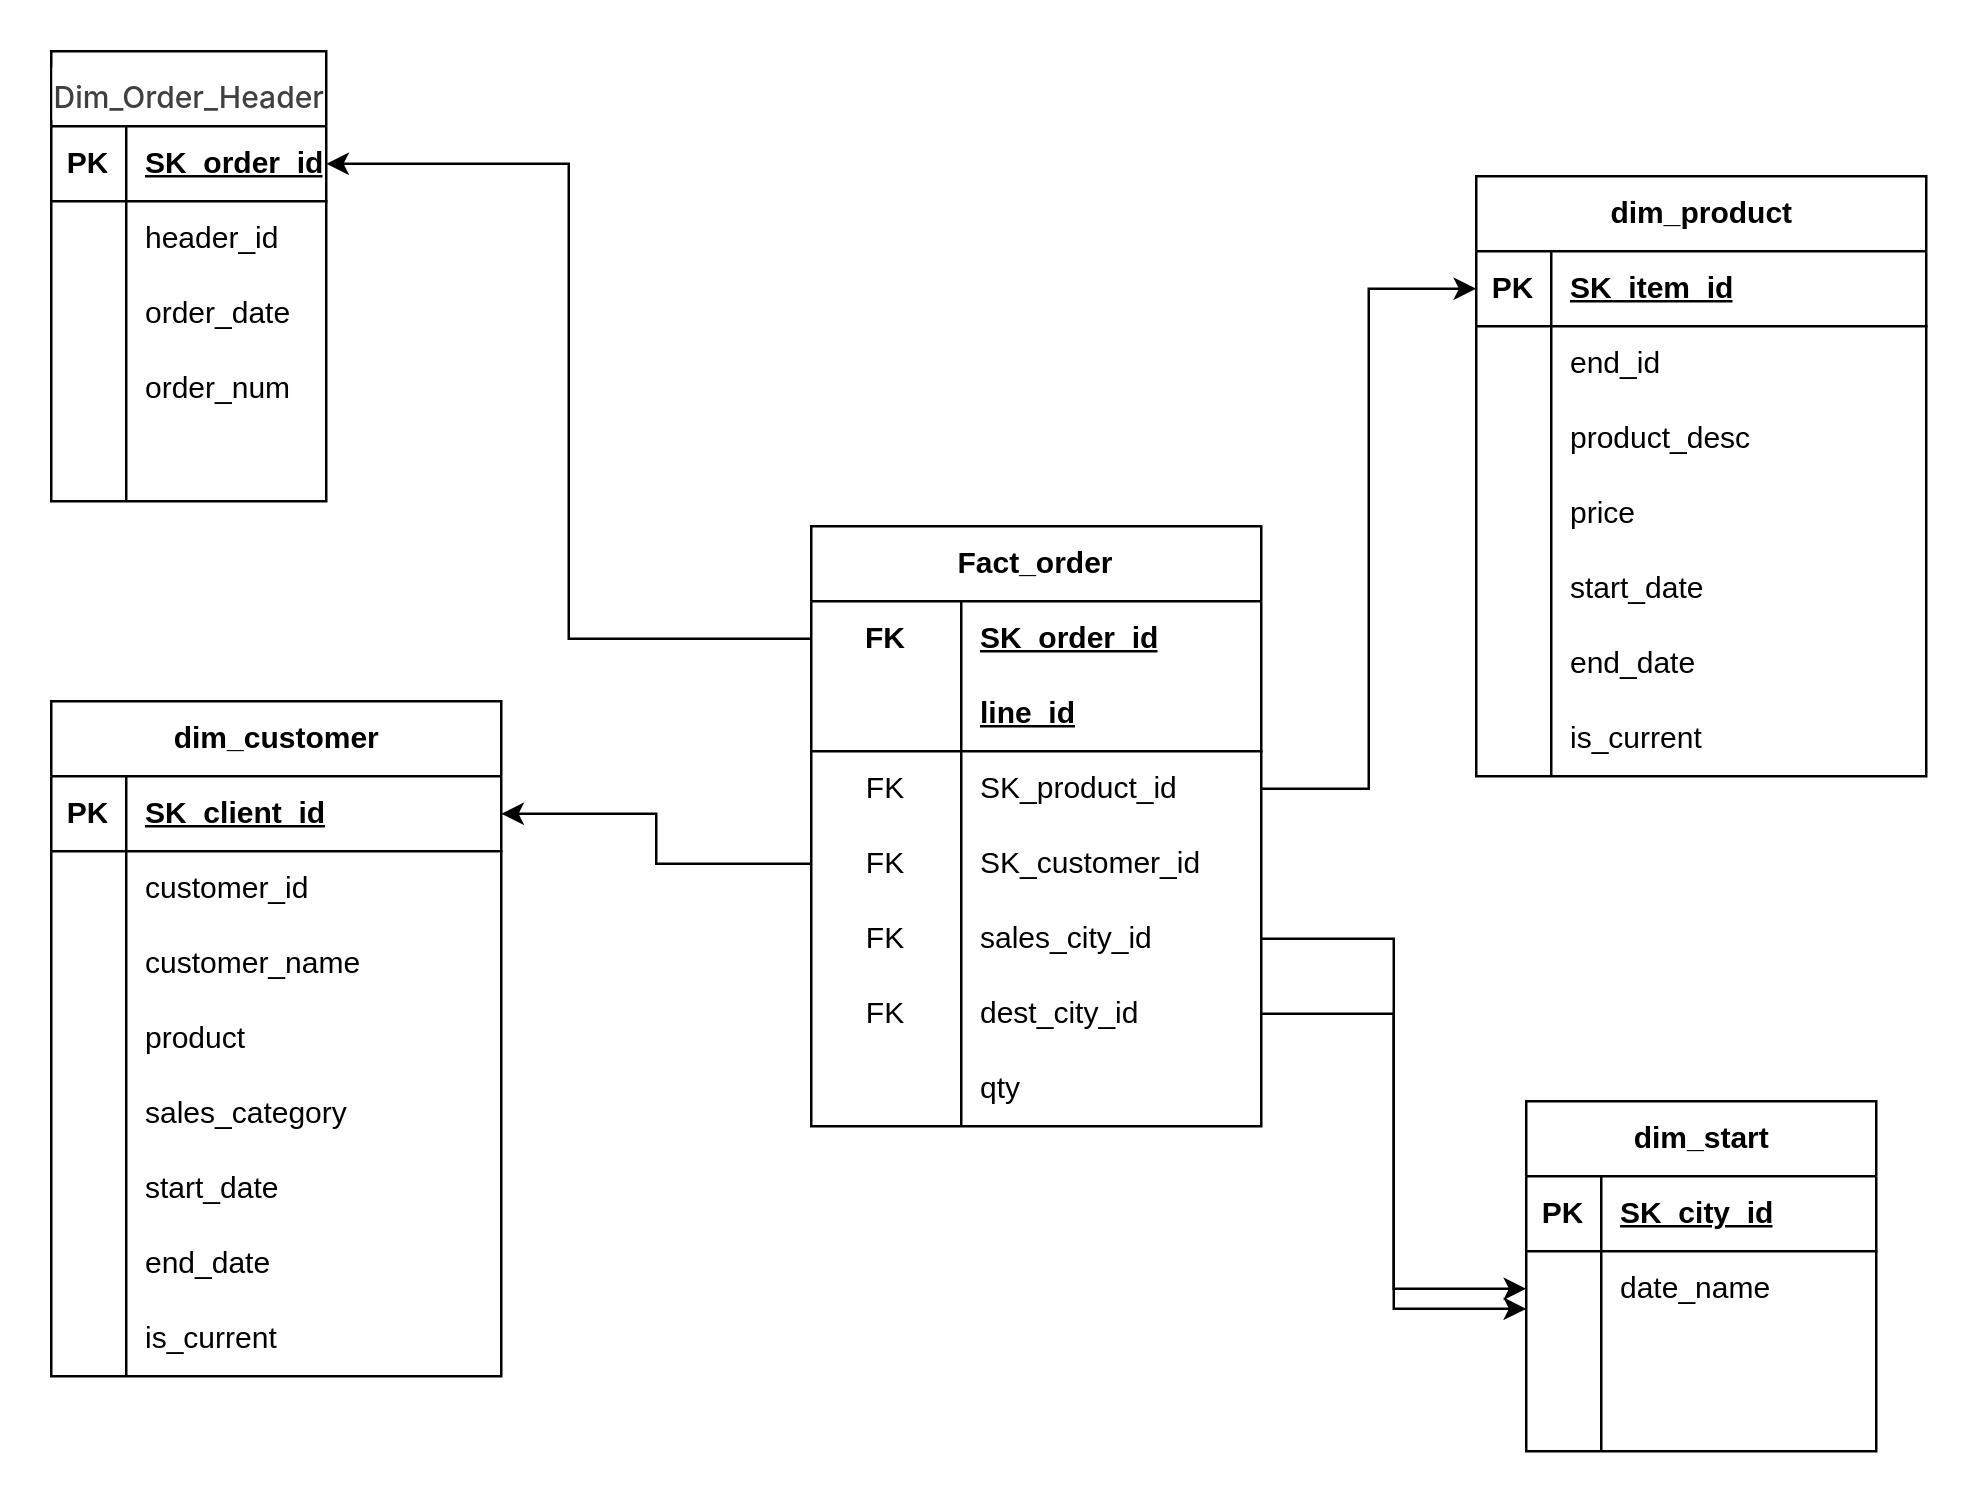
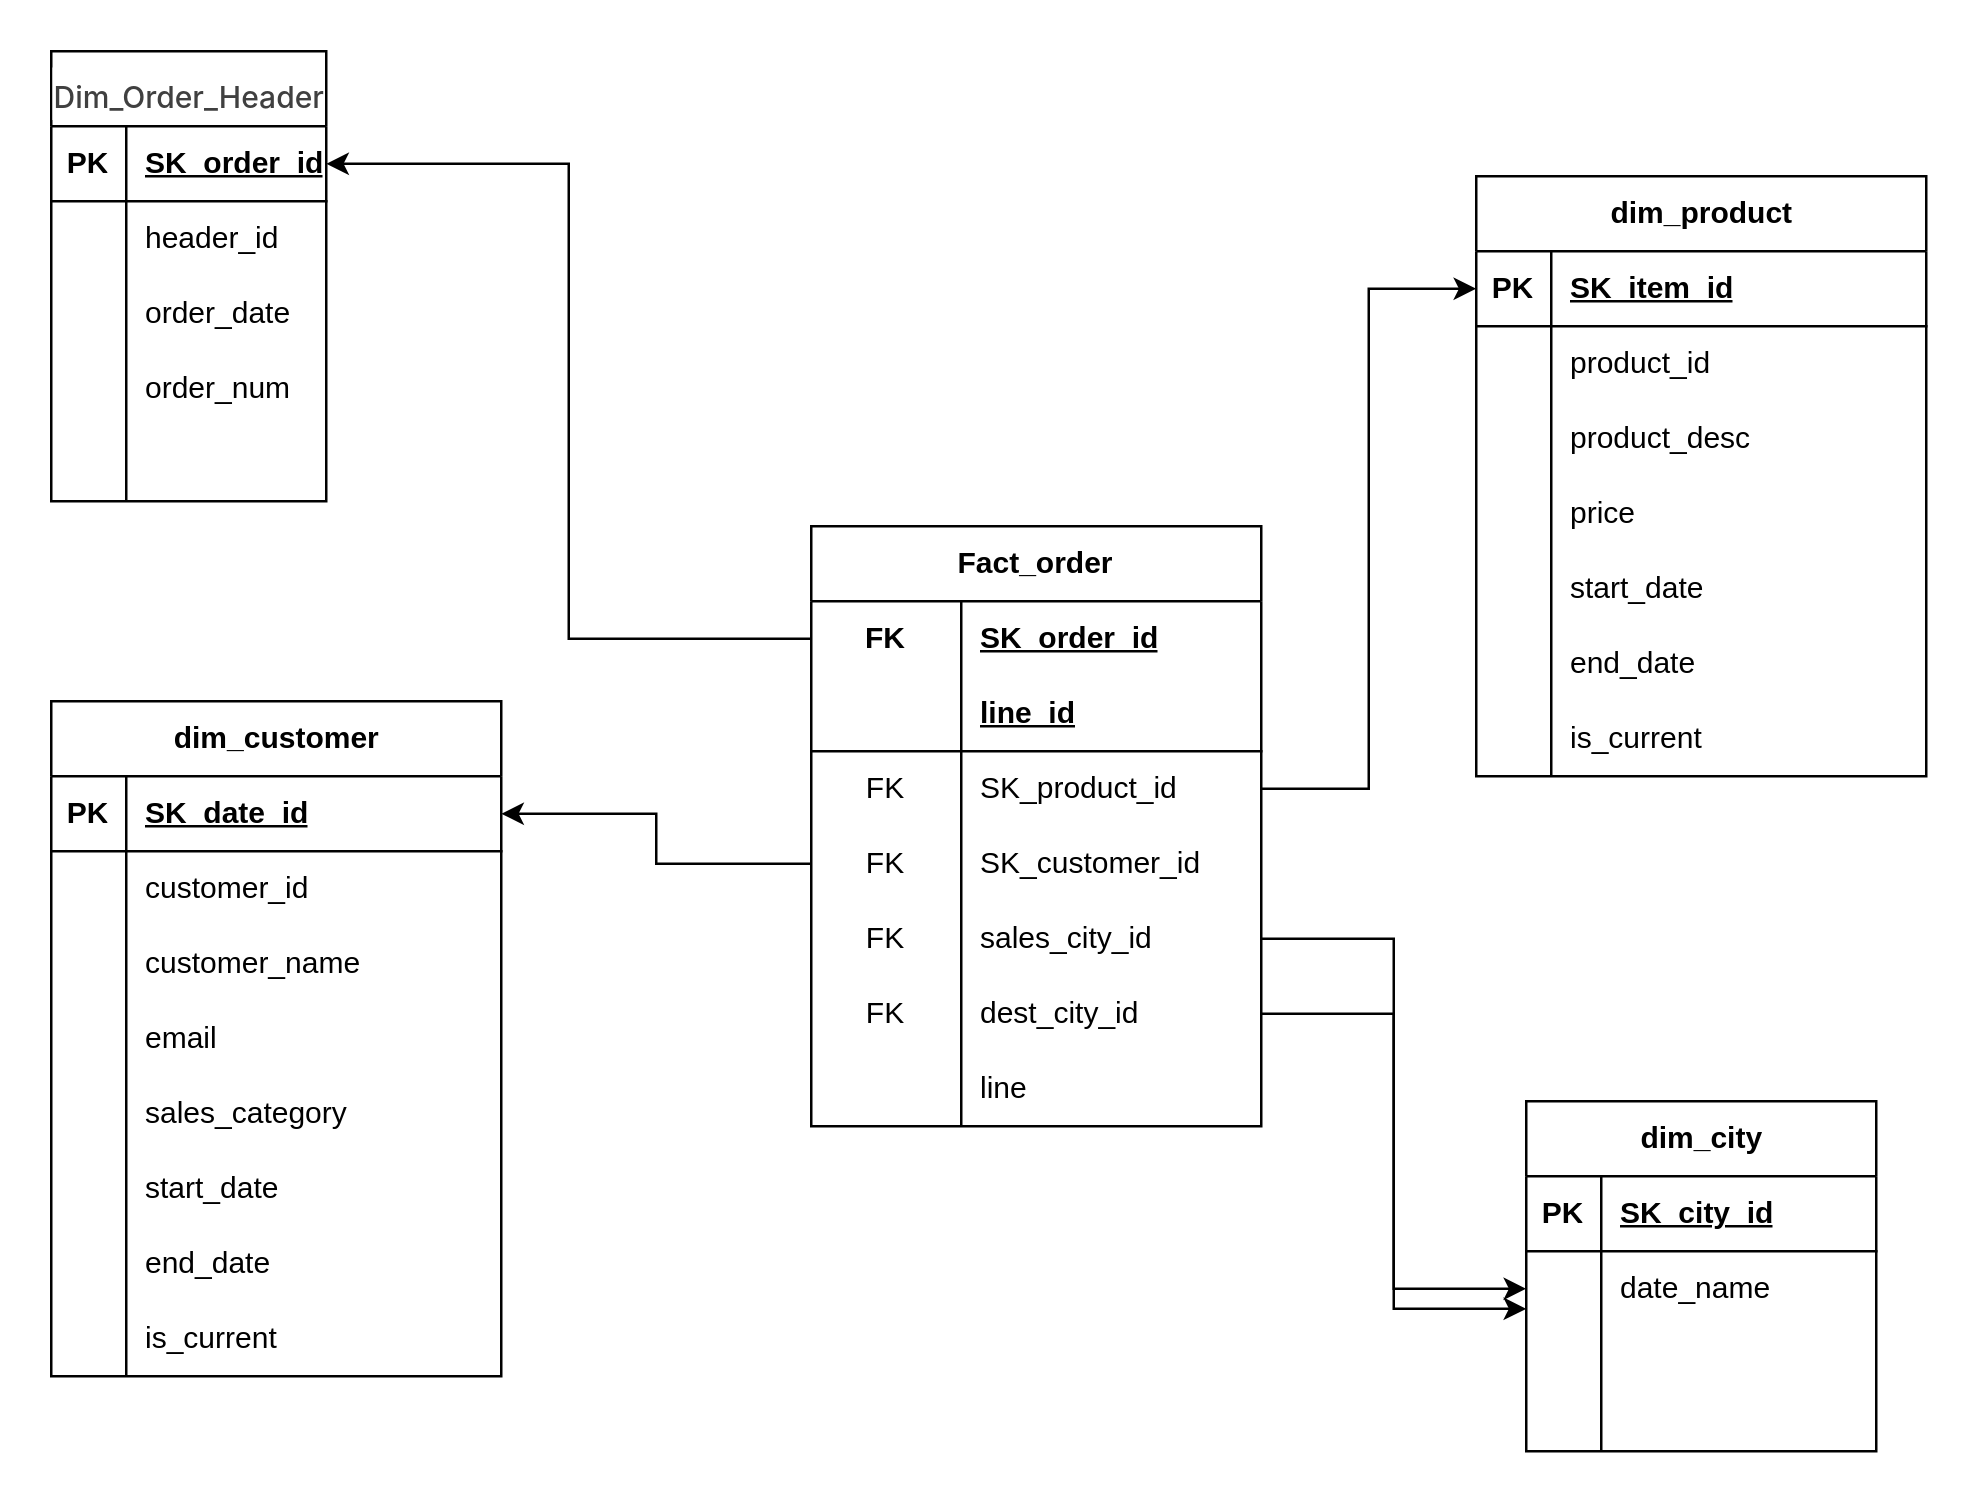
node "end_id": label "end_id" -> "product_id"
node "SK_client_id": label "SK_client_id" -> "SK_date_id"
node "product": label "product" -> "email"
node "qty": label "qty" -> "line"
node "dim_start": label "dim_start" -> "dim_city"
